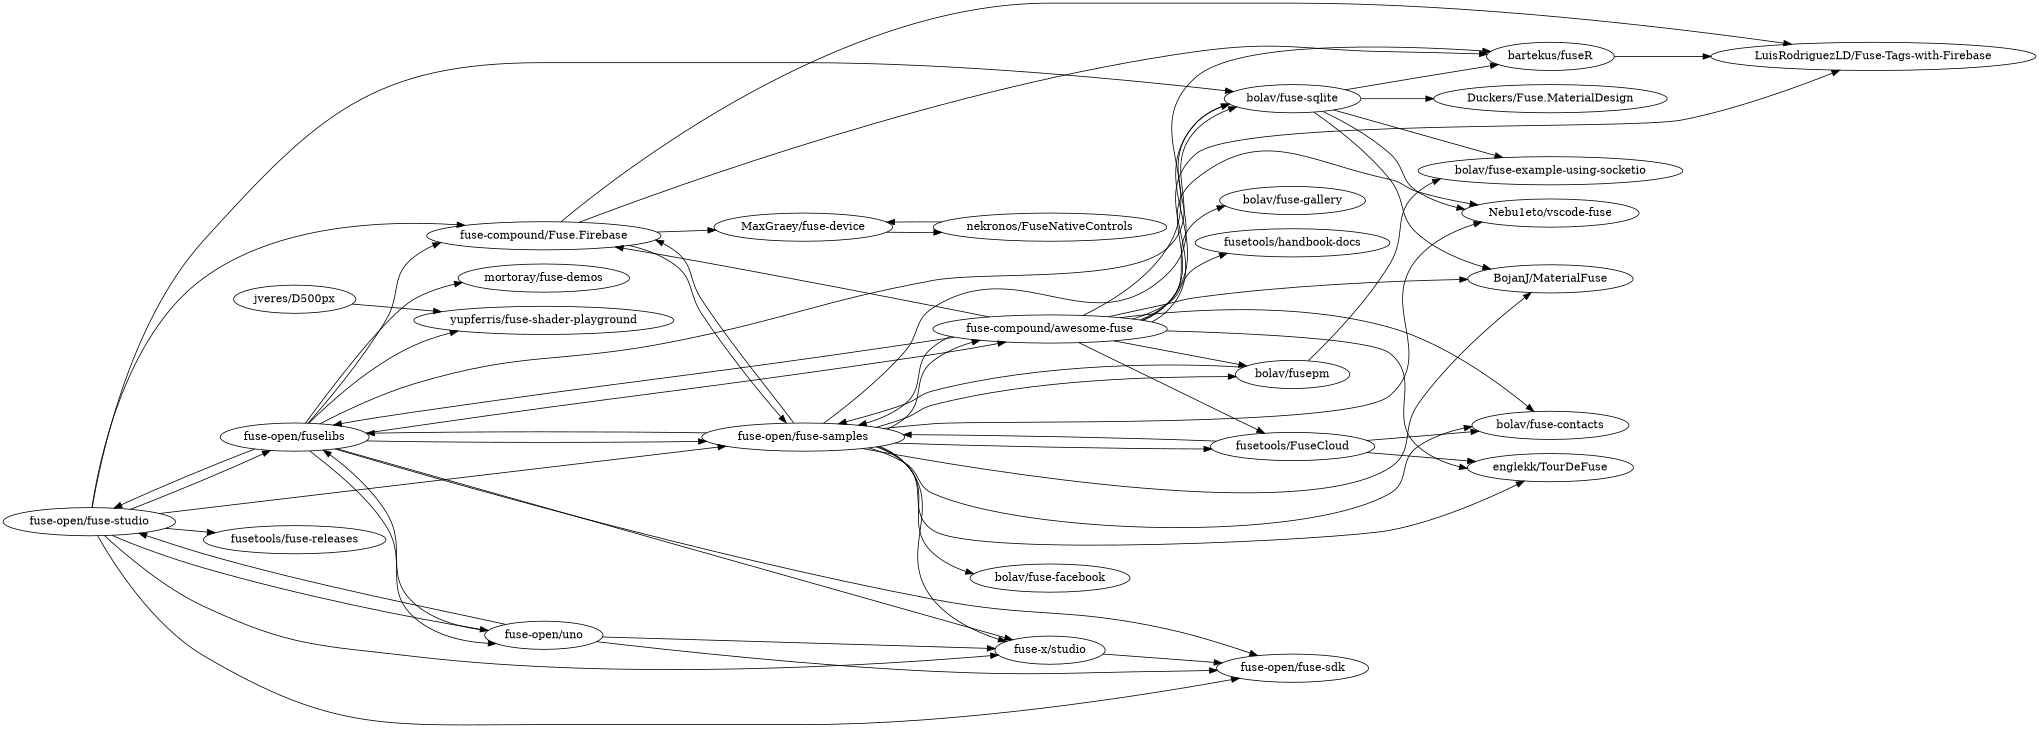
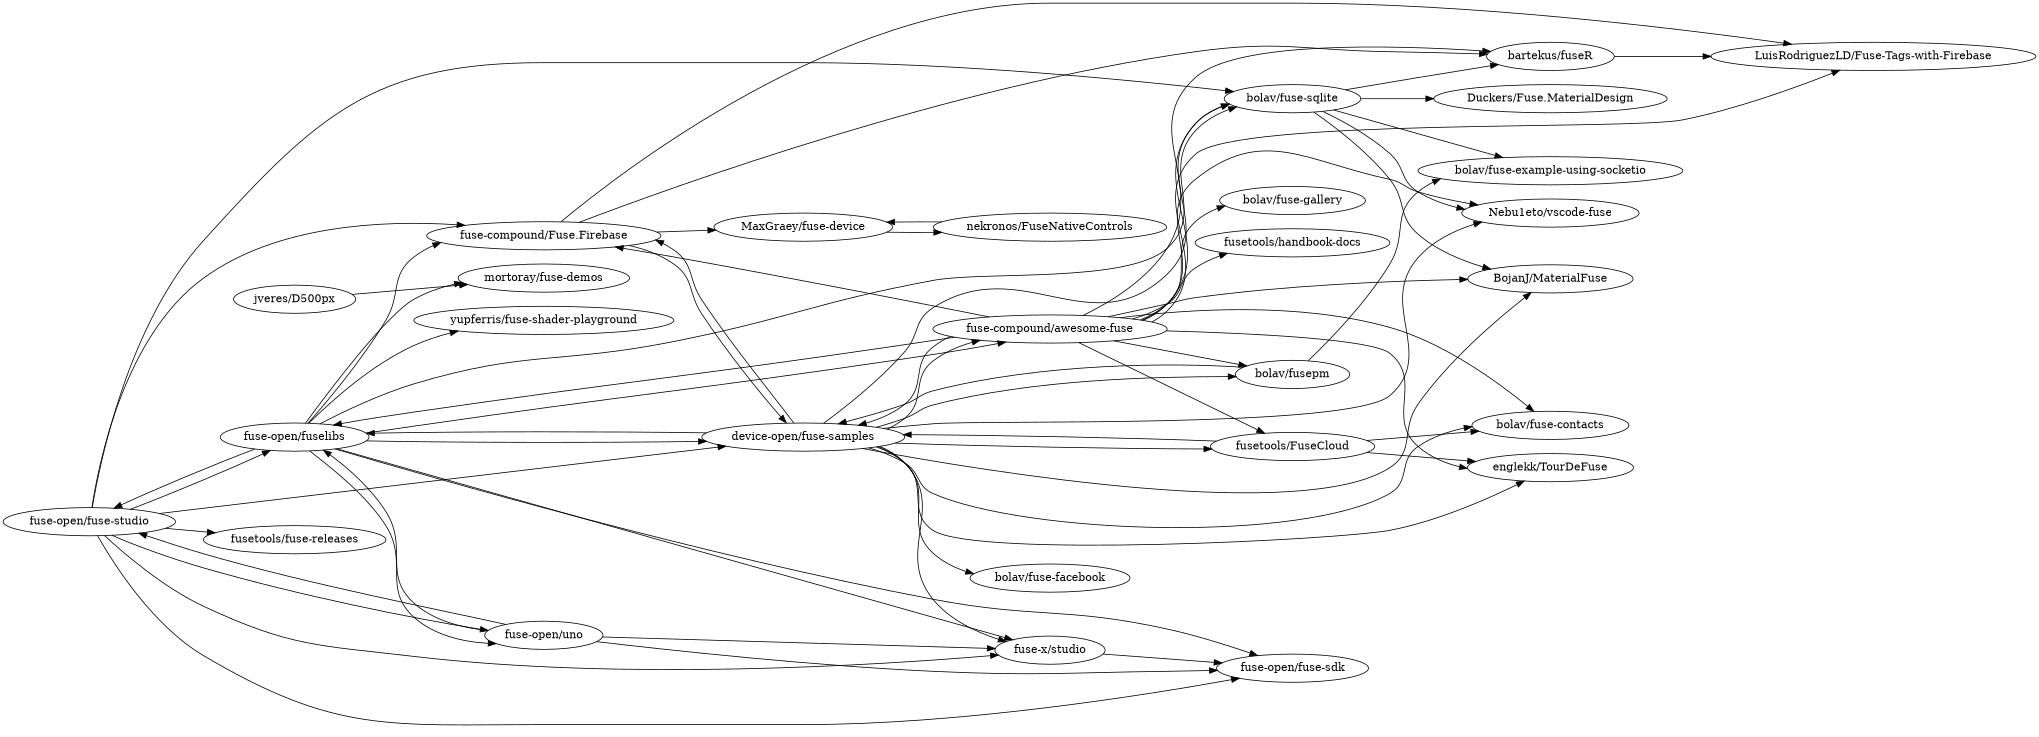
edge "jveres/D500px" -> "yupferris/fuse-shader-playground": now "jveres/D500px" -> "mortoray/fuse-demos"
node "fuse-open/fuse-samples": label "fuse-open/fuse-samples" -> "device-open/fuse-samples"
